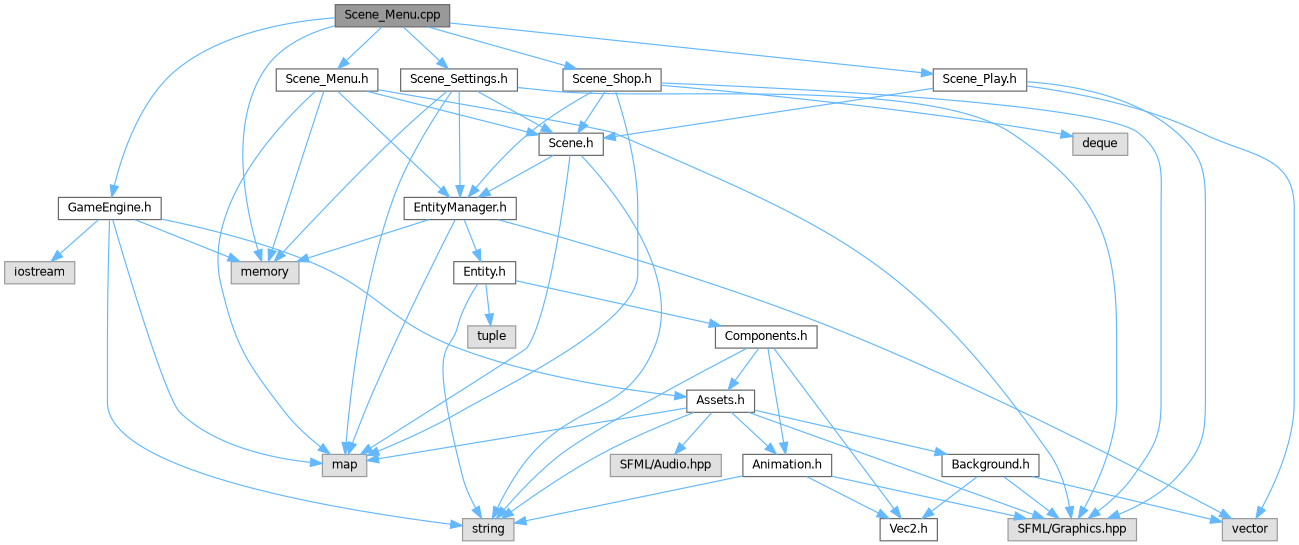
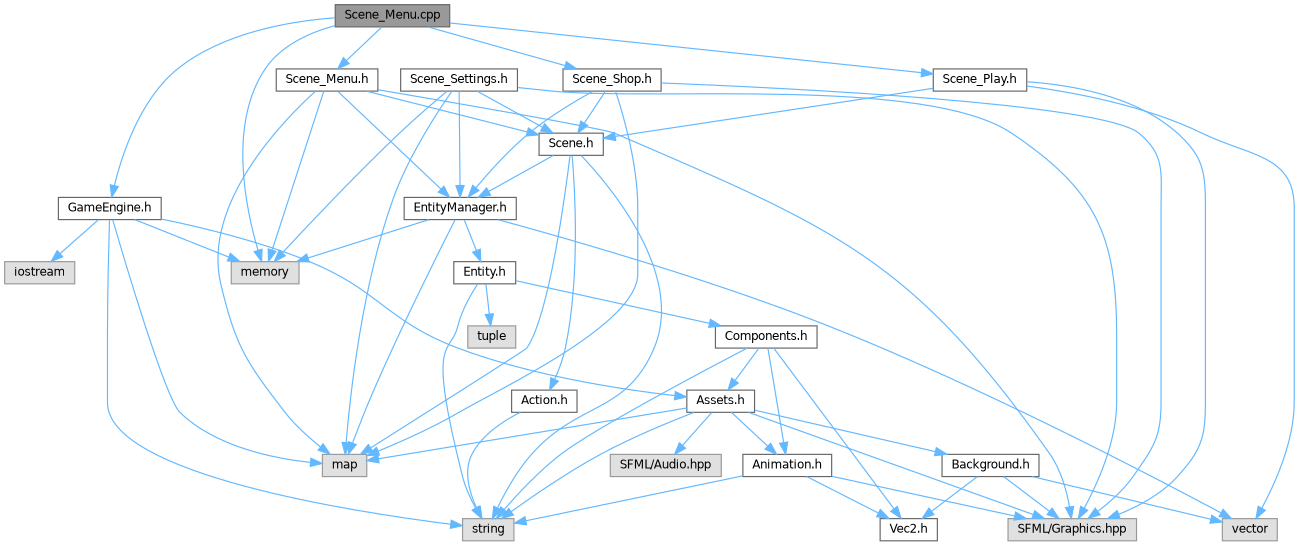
edge "Scene_Menu.cpp" -> "Scene_Settings.h": removed
node "deque": removed
node "Action.h": added
